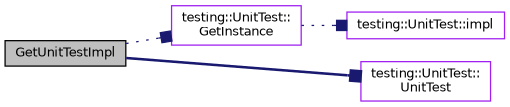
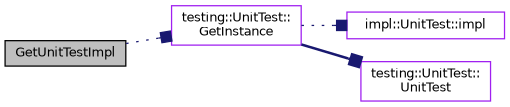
node "testing::UnitTest::impl": label "testing::UnitTest::impl" -> "impl::UnitTest::impl"
edge "GetUnitTestImpl" -> "testing::UnitTest:: UnitTest": now "testing::UnitTest:: GetInstance" -> "testing::UnitTest:: UnitTest"
